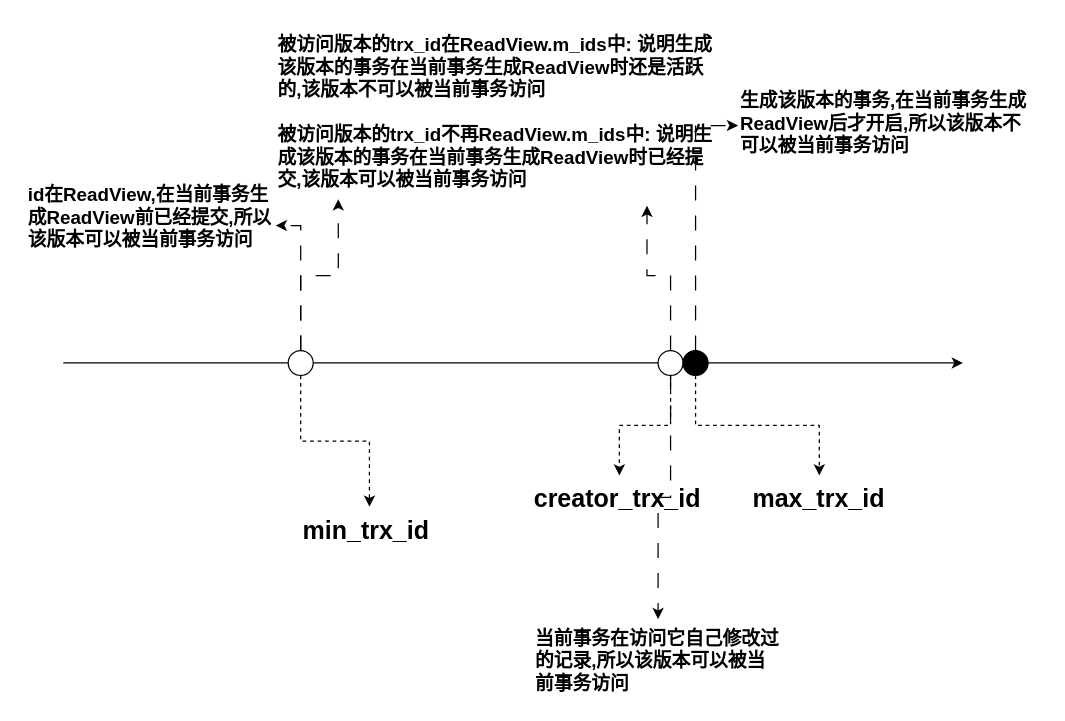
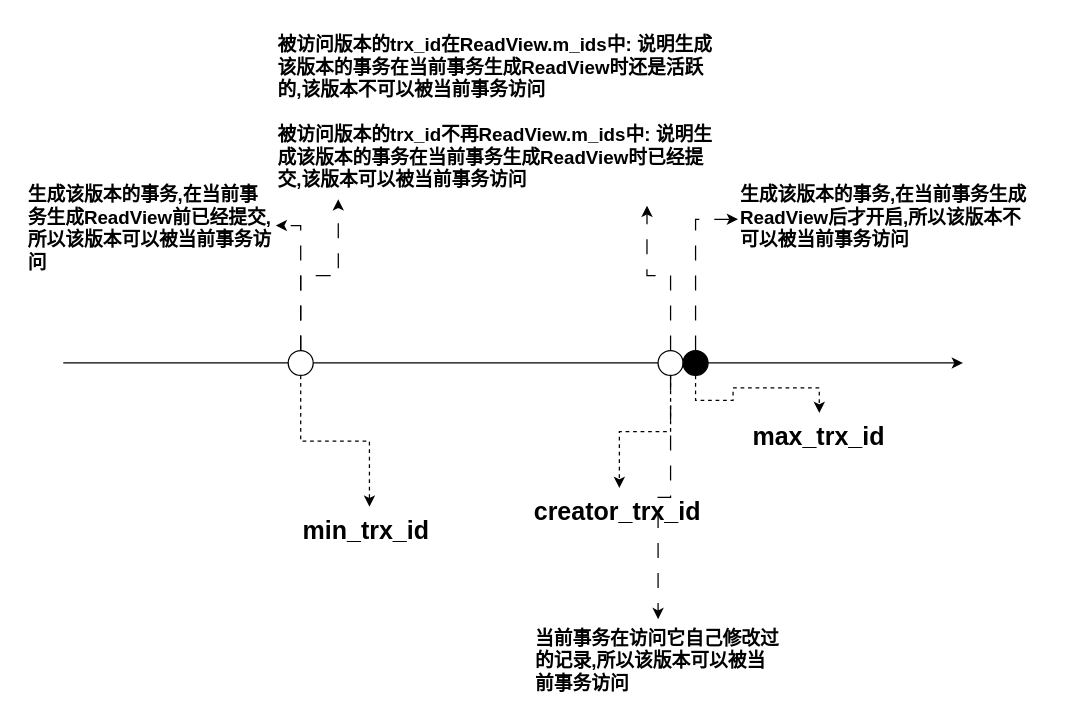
node "生成该版本的事务,在当前事务生成ReadView后才开启,所以该版本不可以被当前事务访问": moved (888, 126) -> (888, 219)
node "id在ReadView,在当前事务生成ReadView前已经提交,所以该版本可以被当前事务访问": label "id在ReadView,在当前事务生成ReadView前已经提交,所以该版本可以被当前事务访问" -> "生成该版本的事务,在当前事务生成ReadView前已经提交,所以该版本可以被当前事务访问"
node "creator_trx_id": moved (619, 494) -> (619, 507)
node "max_trx_id": moved (819, 494) -> (819, 432)
